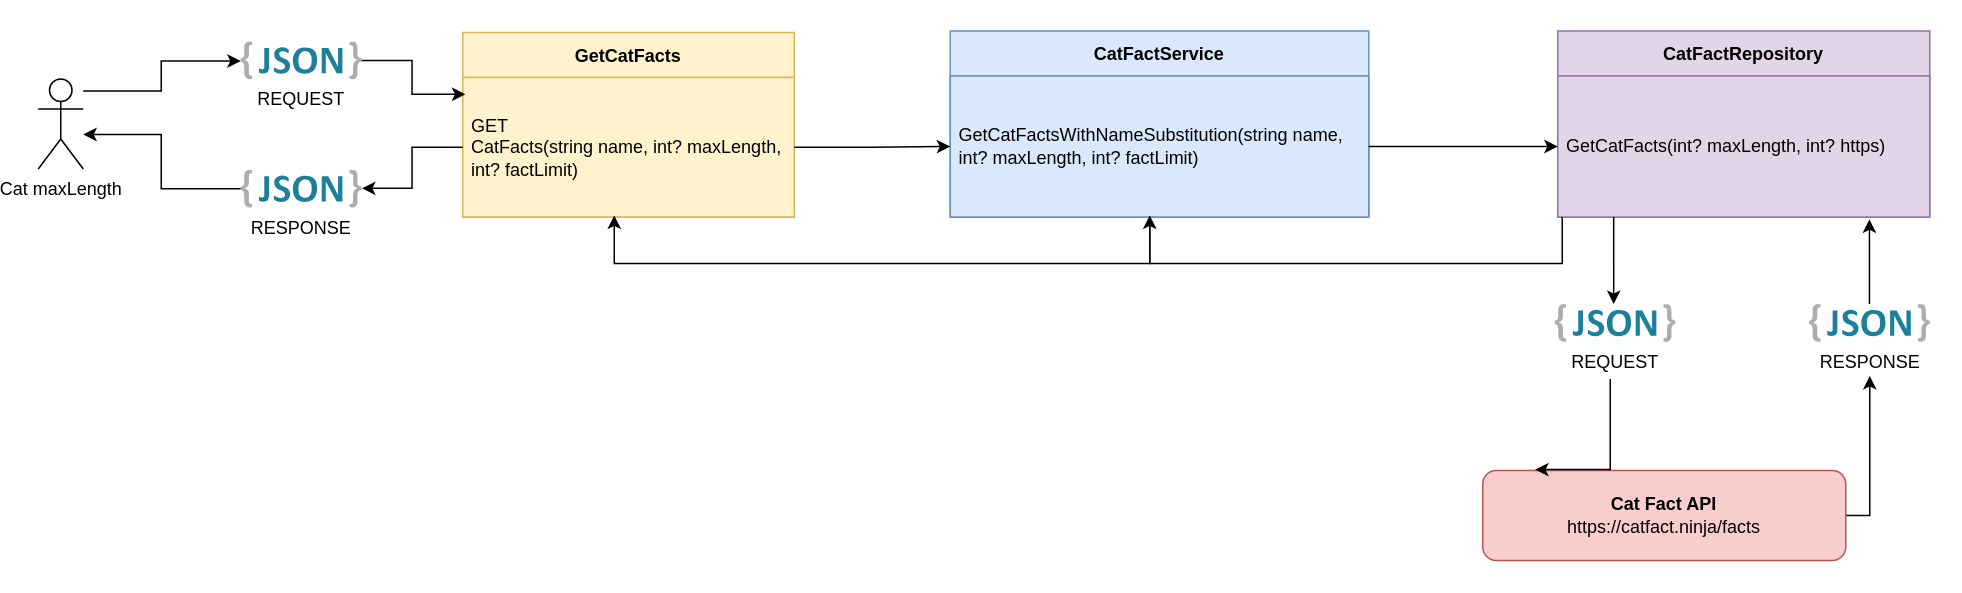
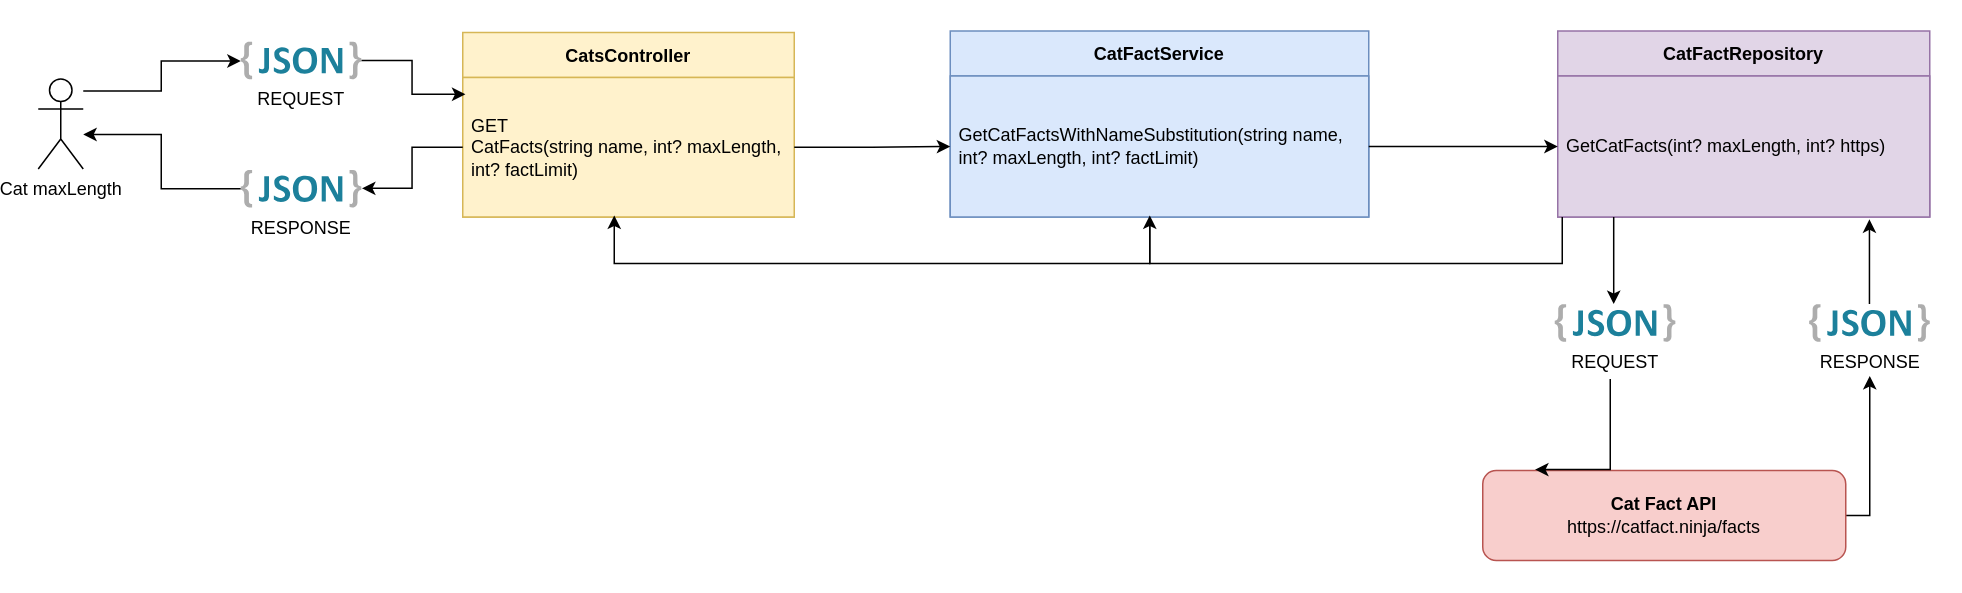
node "GetCatFacts": label "GetCatFacts" -> "CatsController"
